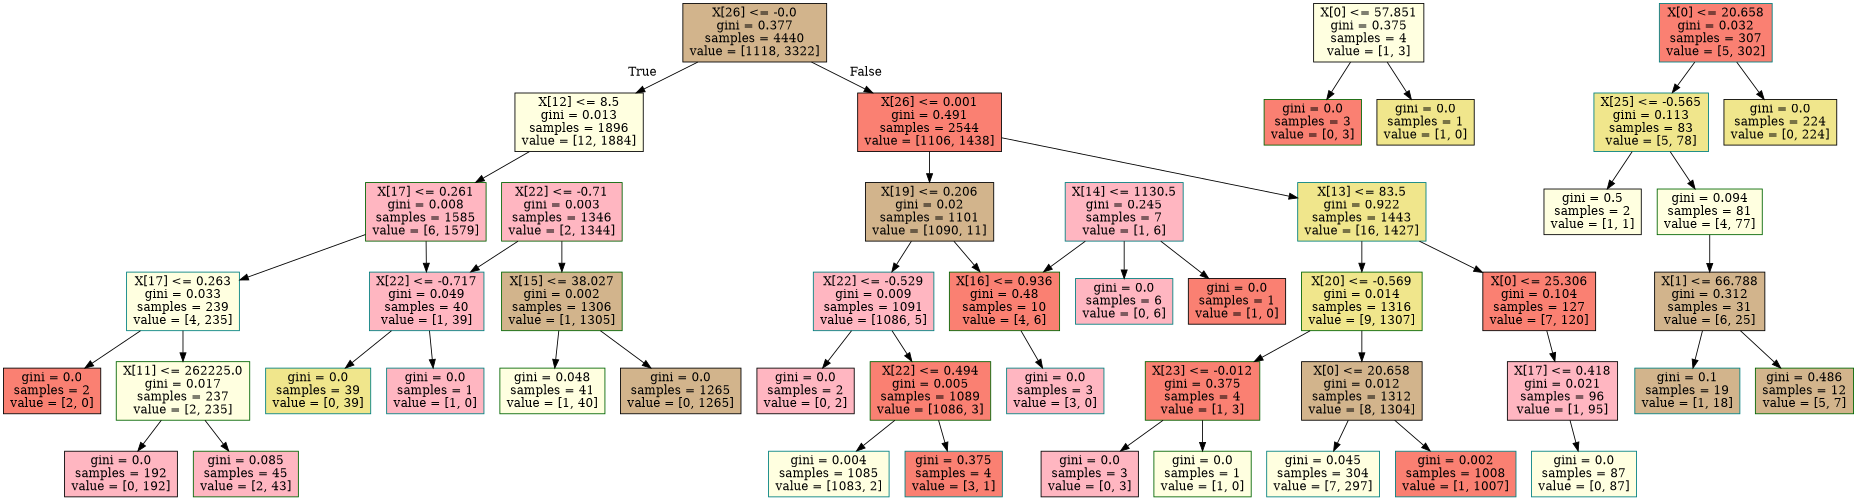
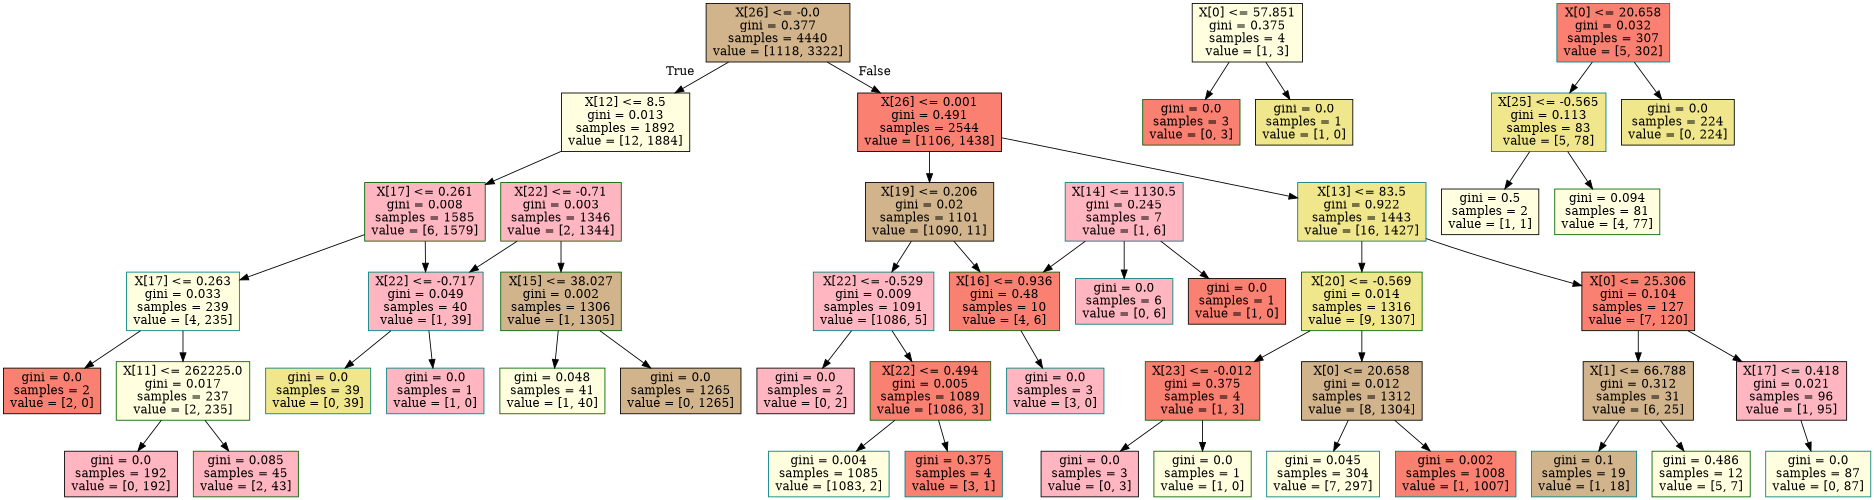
node "X[12] <= 8.5 gini = 0.013 samples = 1896 value = [12, 1884]": label "X[12] <= 8.5 gini = 0.013 samples = 1896 value = [12, 1884]" -> "X[12] <= 8.5 gini = 0.013 samples = 1892 value = [12, 1884]"
edge "gini = 0.094 samples = 81 value = [4, 77]" -> "X[1] <= 66.788 gini = 0.312 samples = 31 value = [6, 25]": now "X[0] <= 25.306 gini = 0.104 samples = 127 value = [7, 120]" -> "X[1] <= 66.788 gini = 0.312 samples = 31 value = [6, 25]"
node "gini = 0.486 samples = 12 value = [5, 7]": fillcolor tan -> lightyellow
